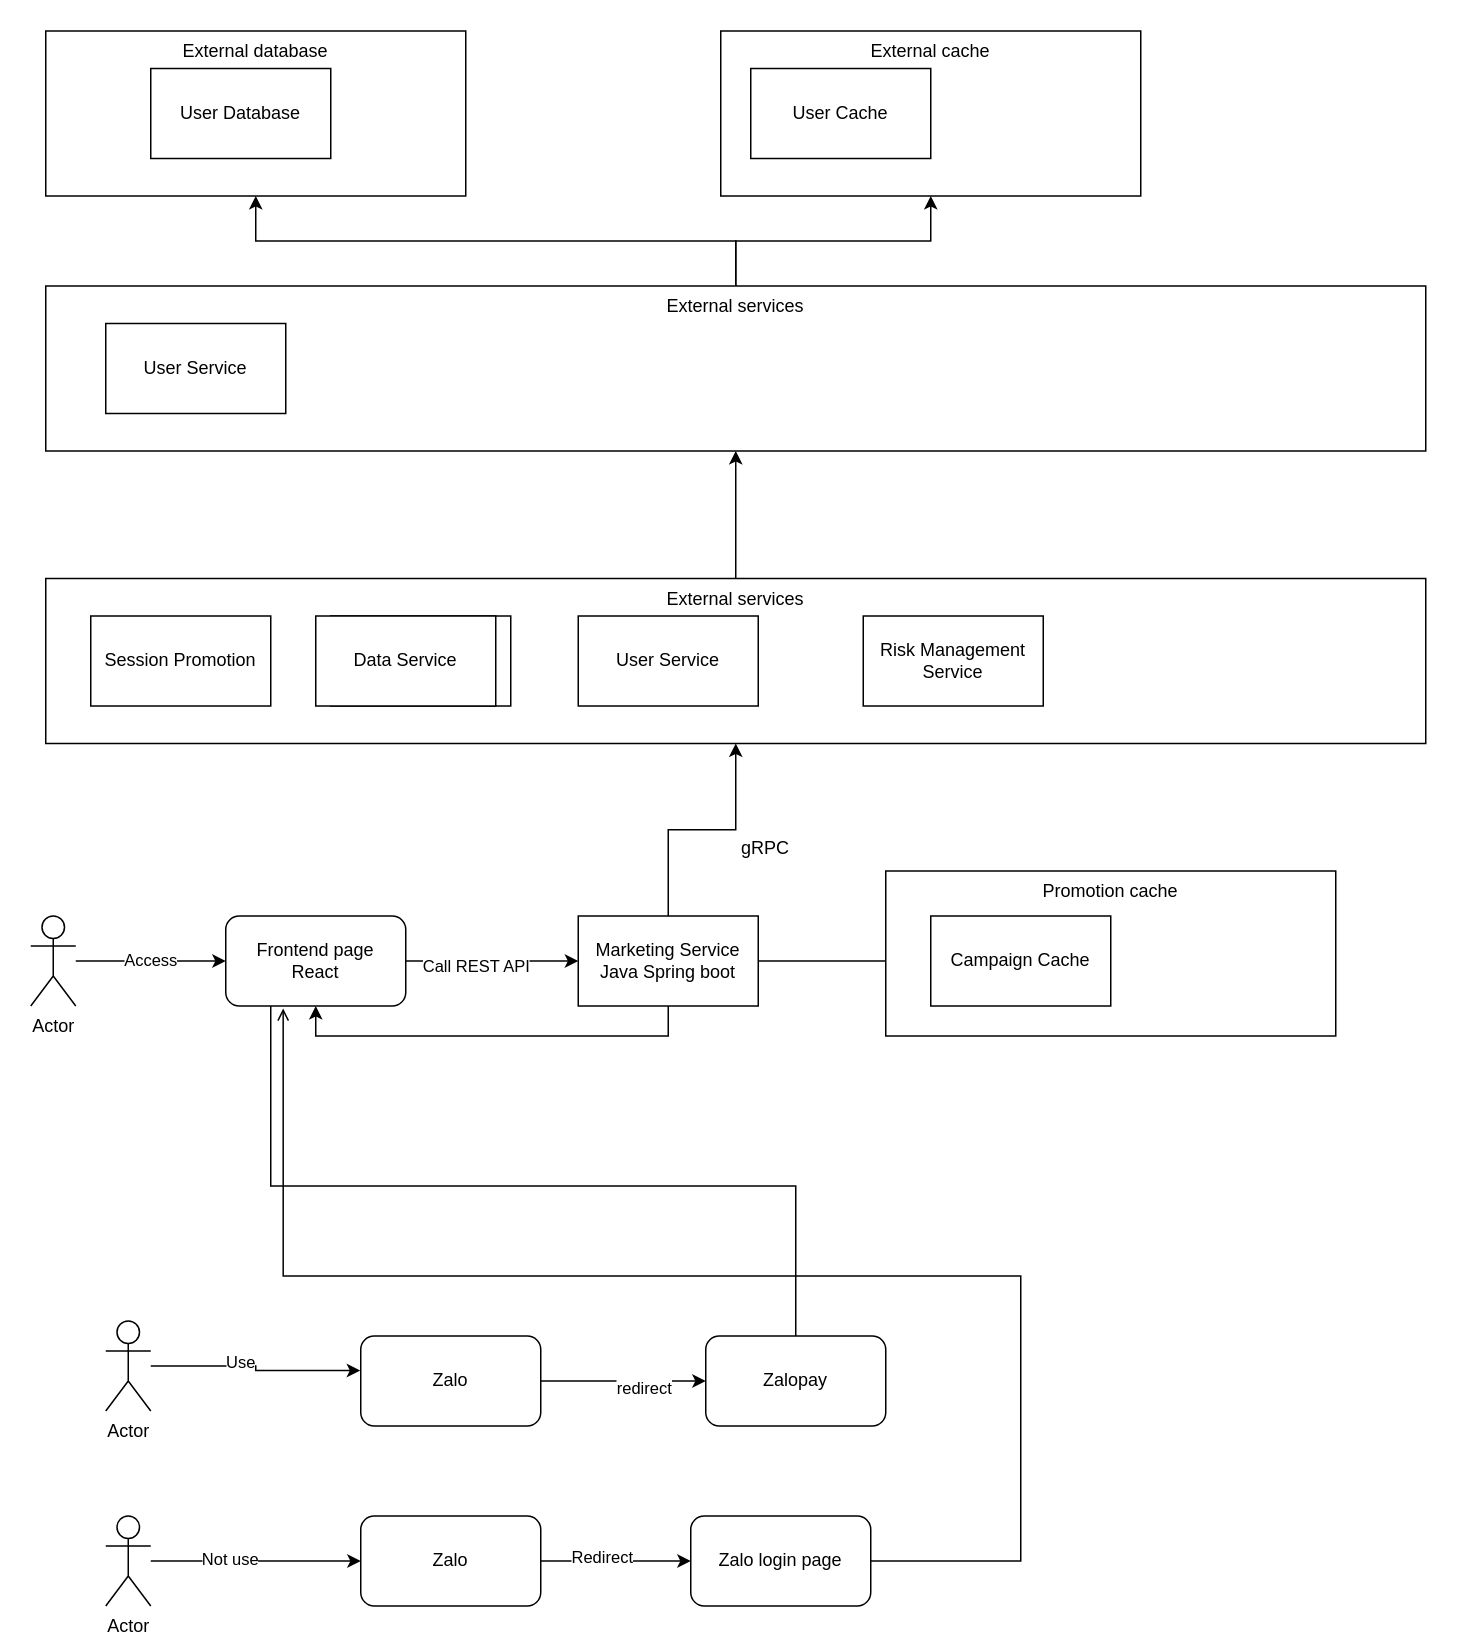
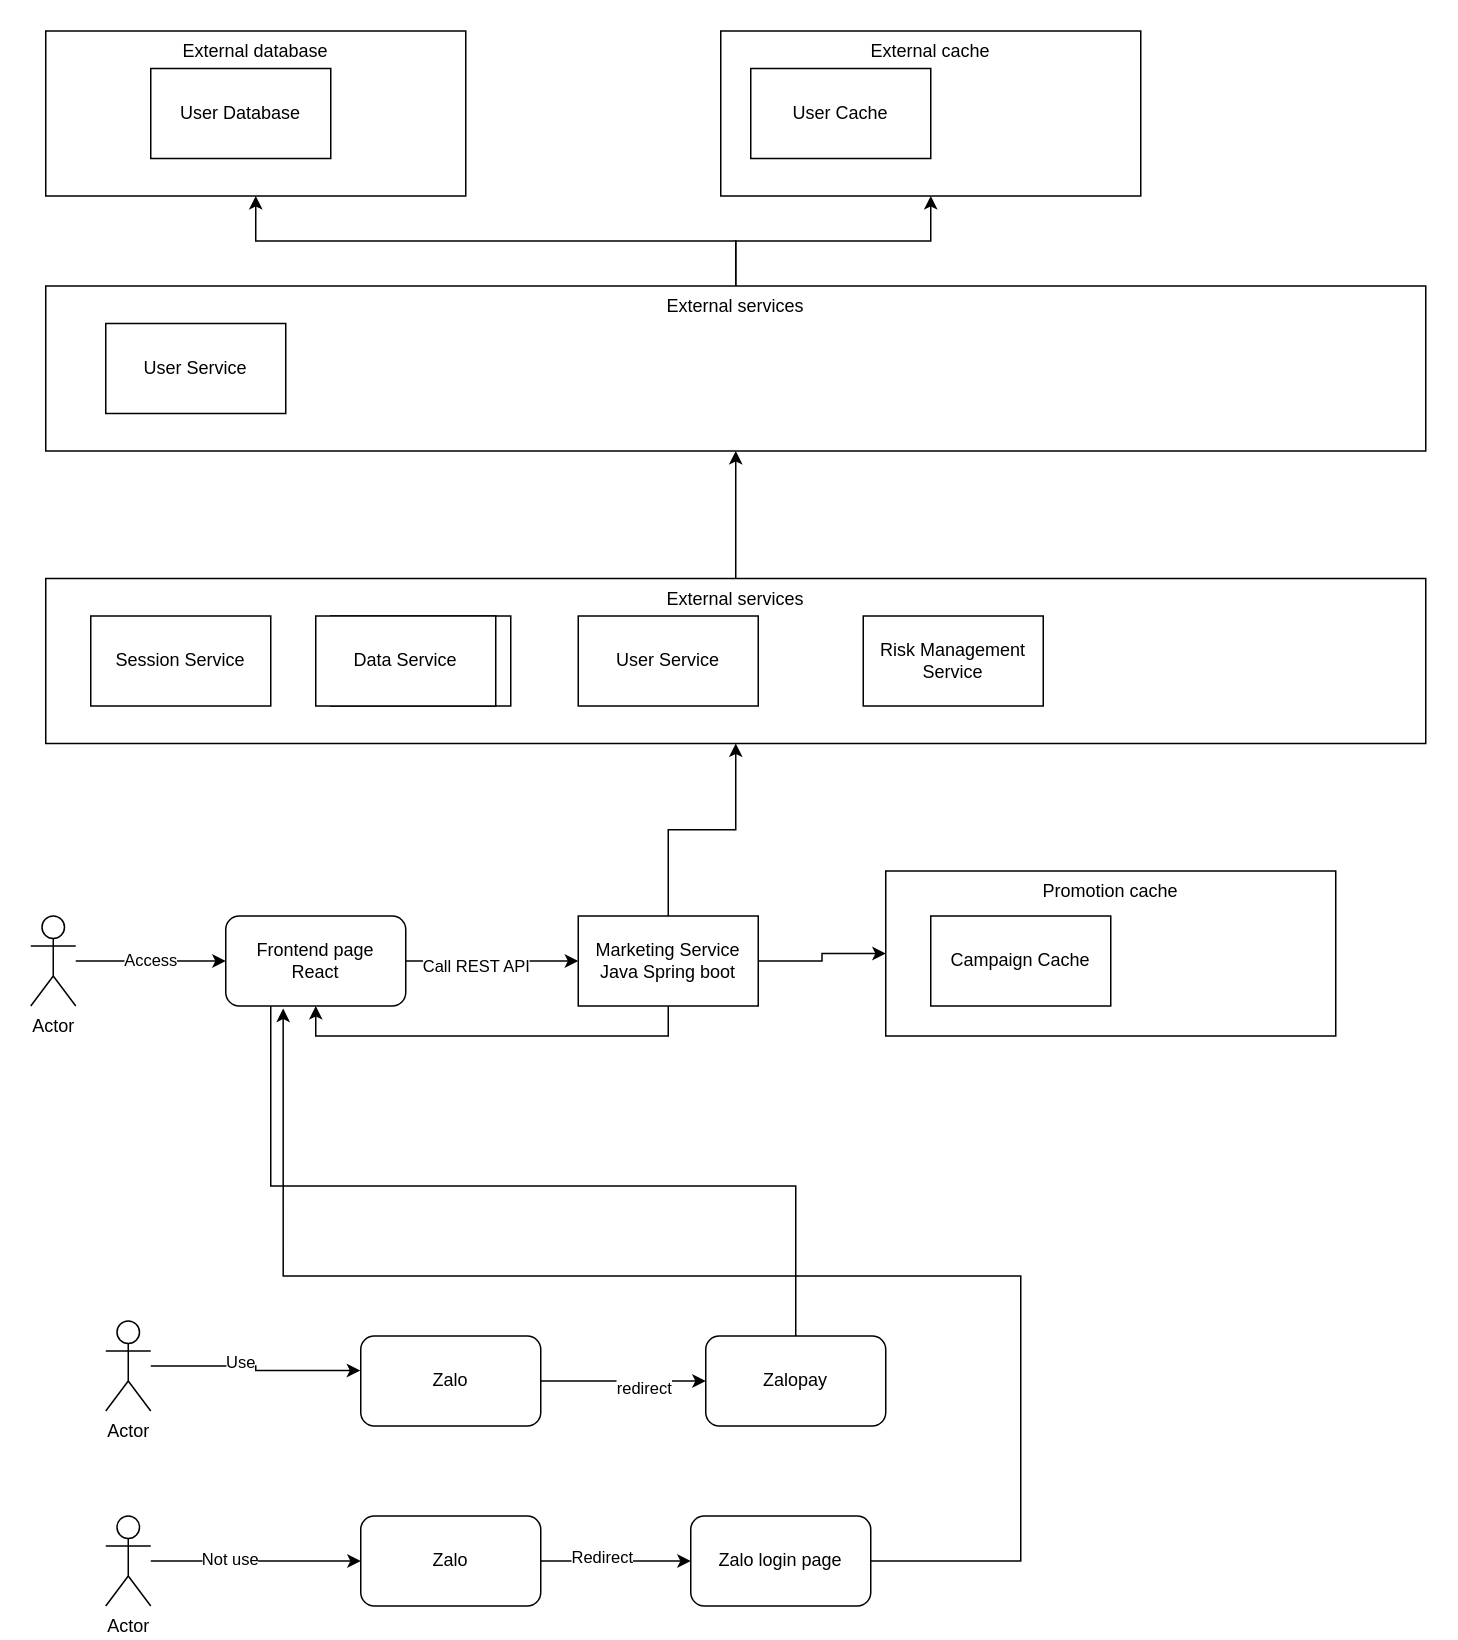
node "Session Promotion": label "Session Promotion" -> "Session Service"
node "gRPC": removed
edge "Marketing Service Java Spring boot" -> "Campaign Cache": now "Marketing Service Java Spring boot" -> "Promotion cache"
edge "Zalo login page" -> "Frontend page React": arrowhead open -> classic
